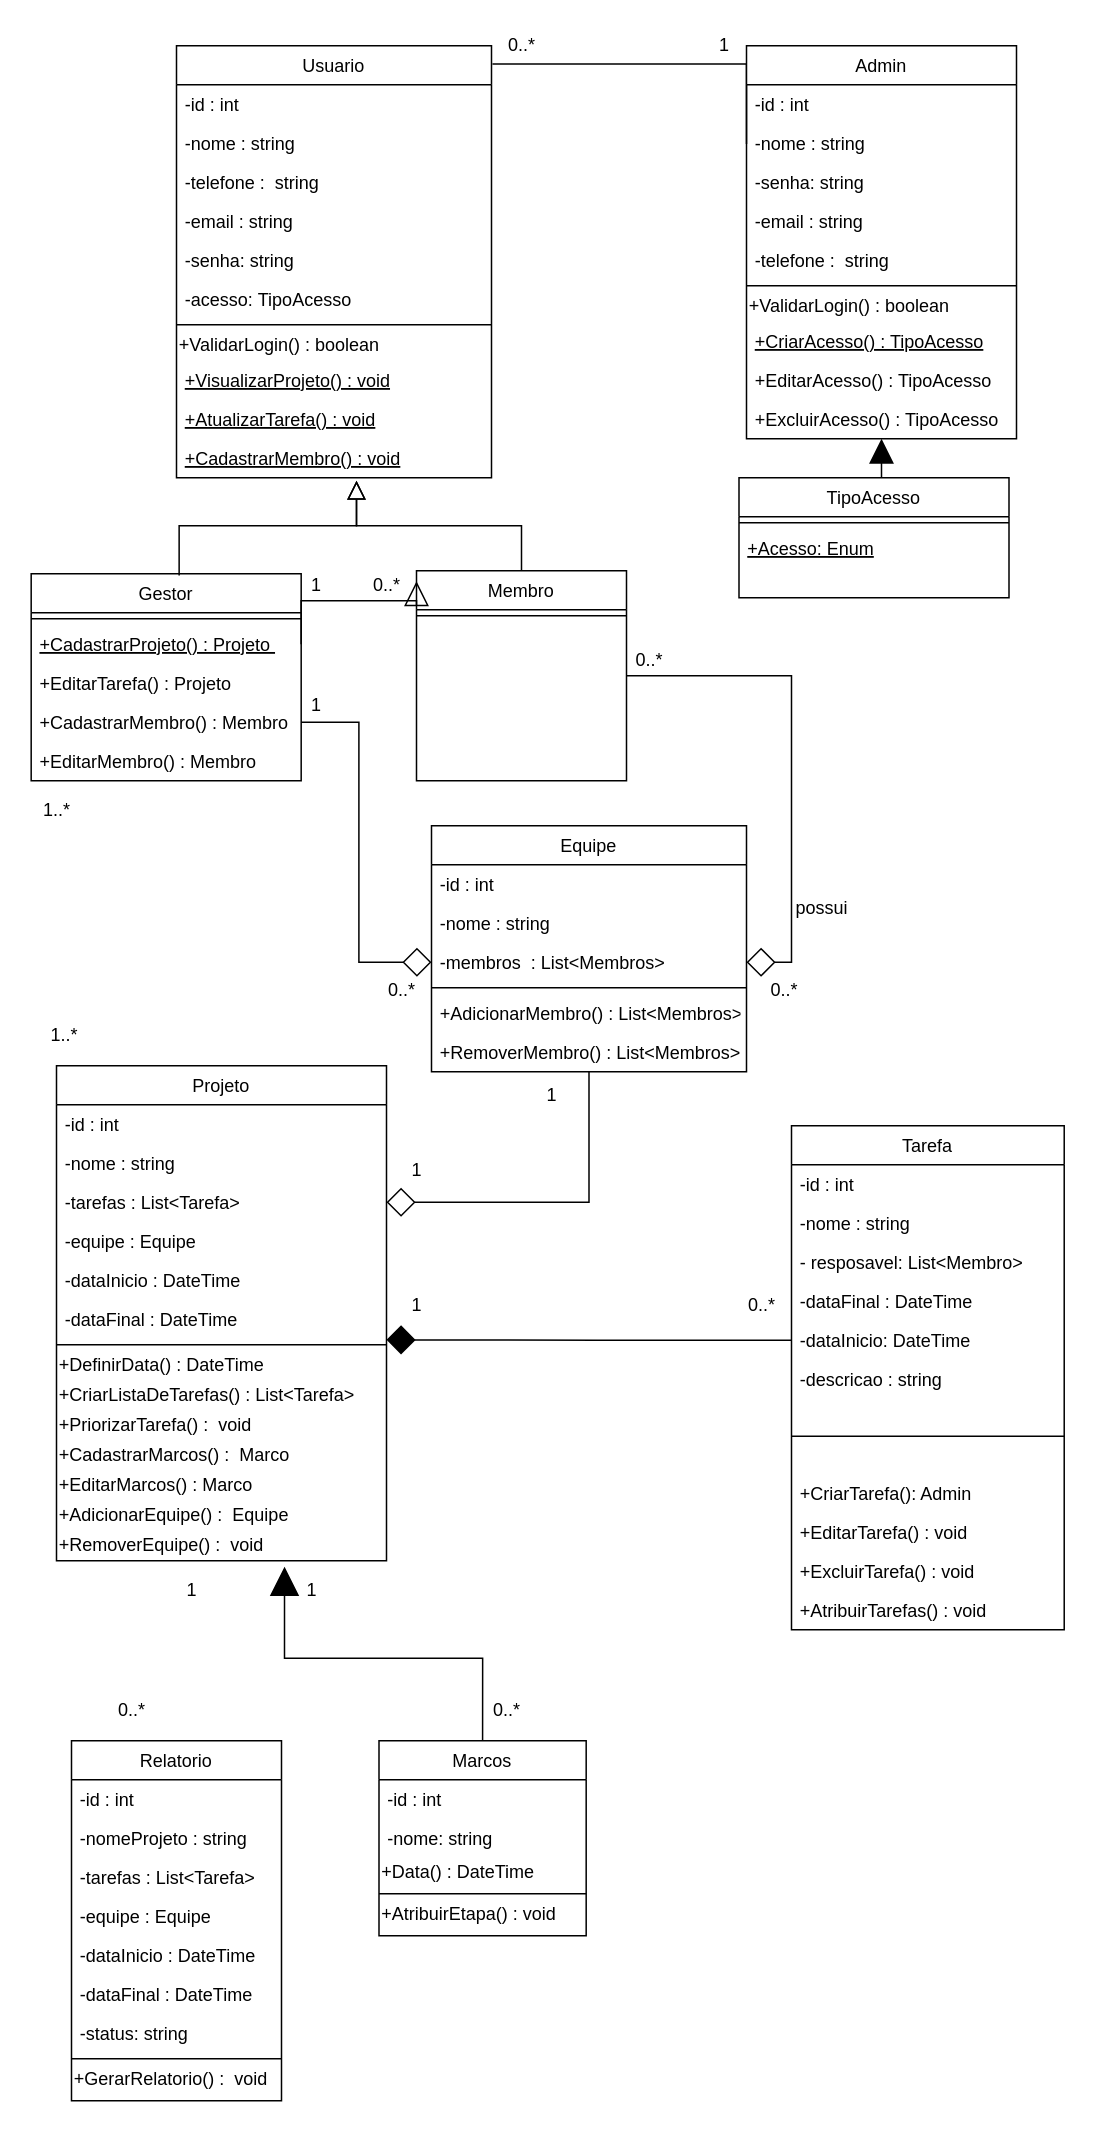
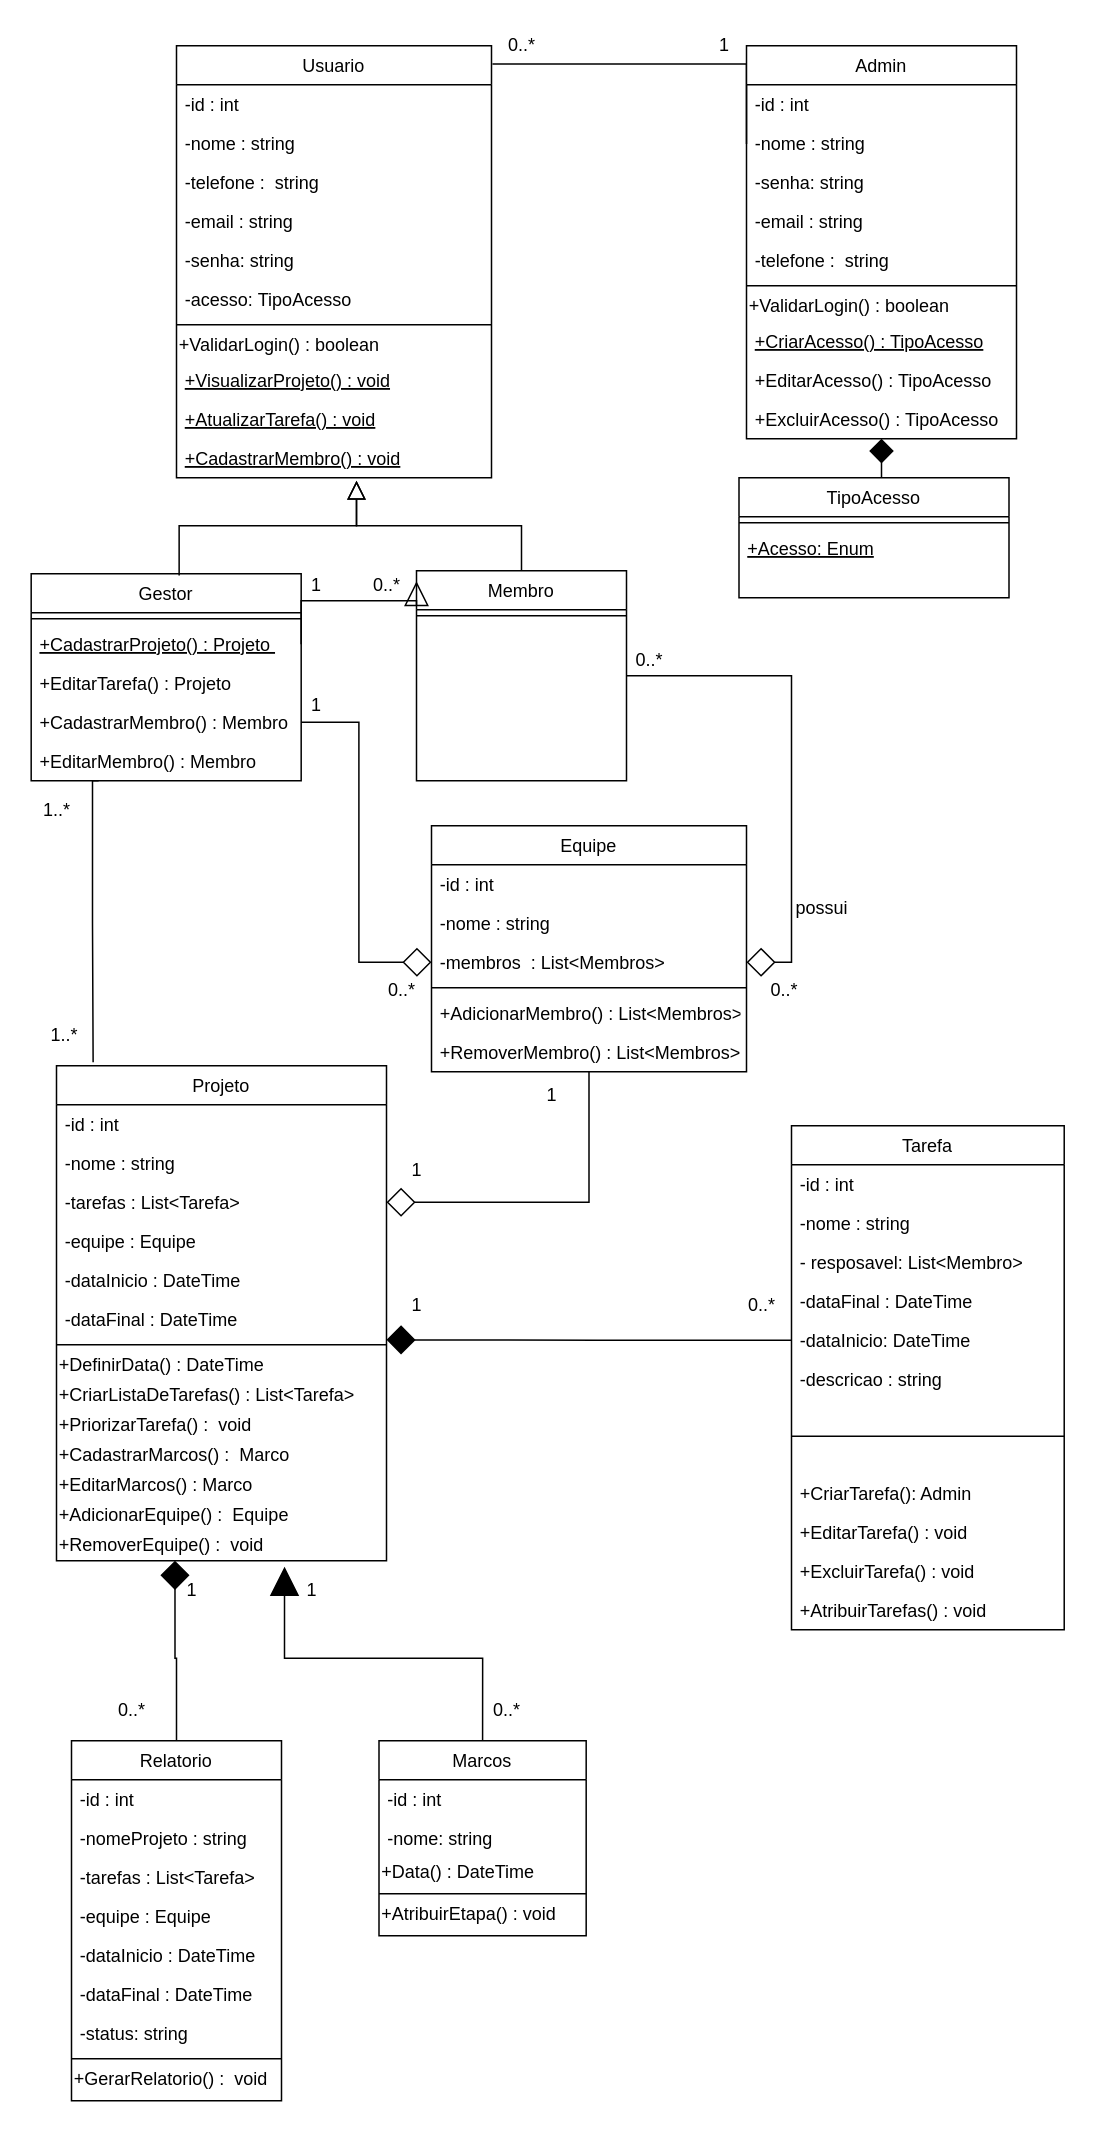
edge "TipoAcesso" -> "Admin": arrowhead block -> diamond
edge "Gestor" -- "Projeto": added
edge "Relatorio" -> "+RemoverEquipe() : void": added
